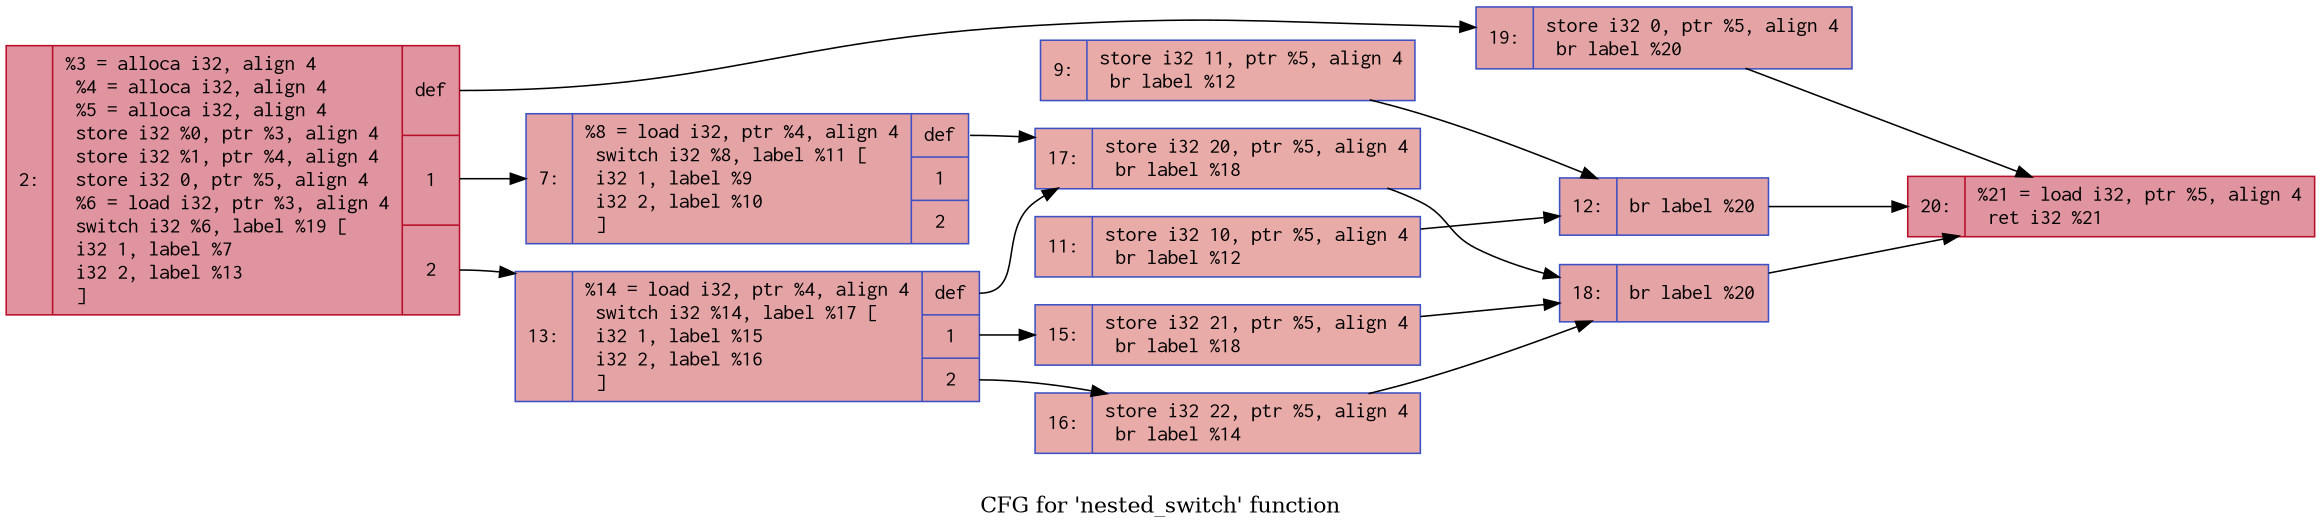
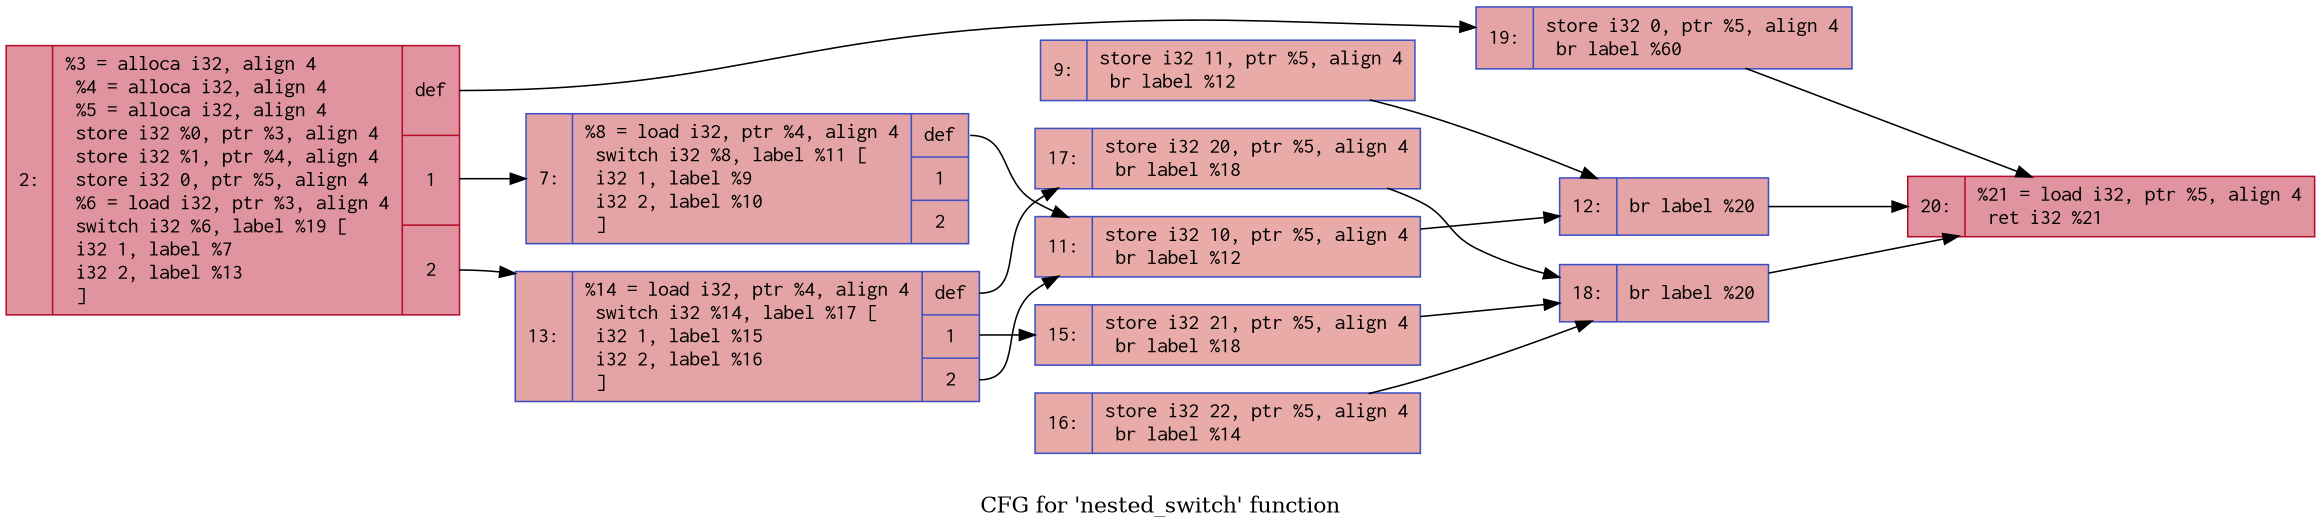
node "19:": text "br label %20" -> "br label %60"
edge "7:" -> "17:": now "7:" -> "11:"
edge "13:" -> "16:": now "13:" -> "11:"
